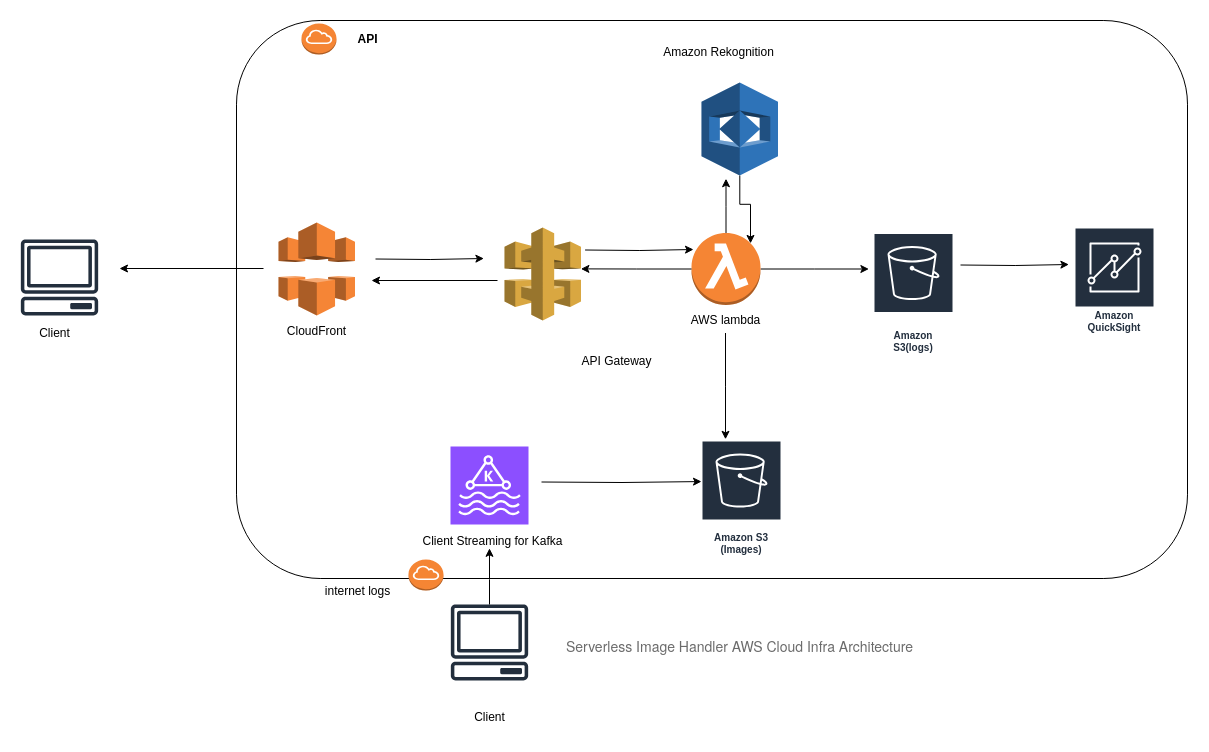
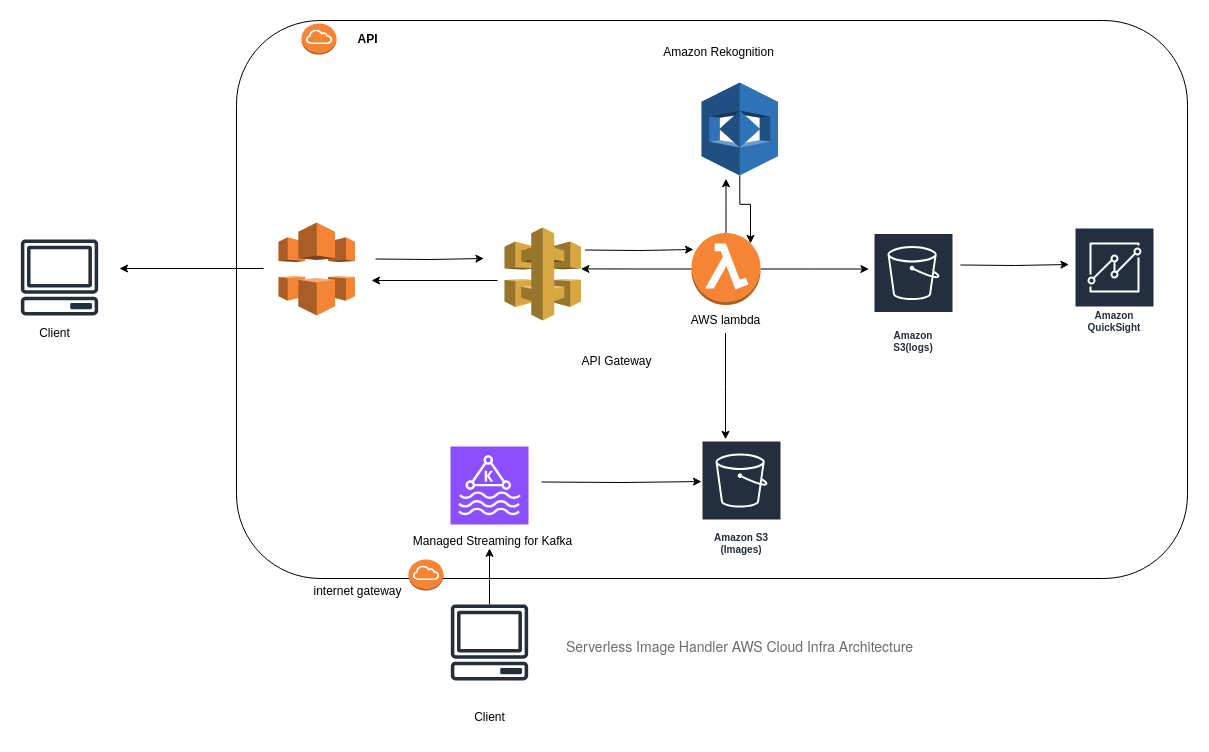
node "CloudFront": removed
node "Client Streaming for Kafka": label "Client Streaming for Kafka" -> "Managed Streaming for Kafka"
node "internet logs": label "internet logs" -> "internet gateway"
